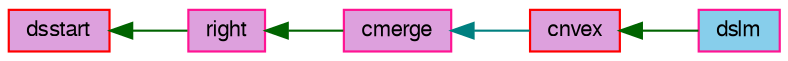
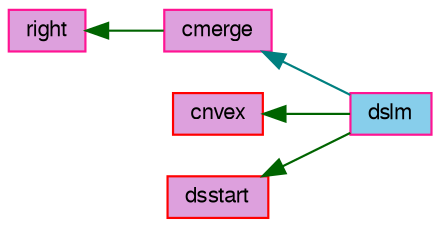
edge "right" -> "dsstart": now "dslm" -> "dsstart"
edge "cnvex" -> "cmerge": now "dslm" -> "cmerge"
